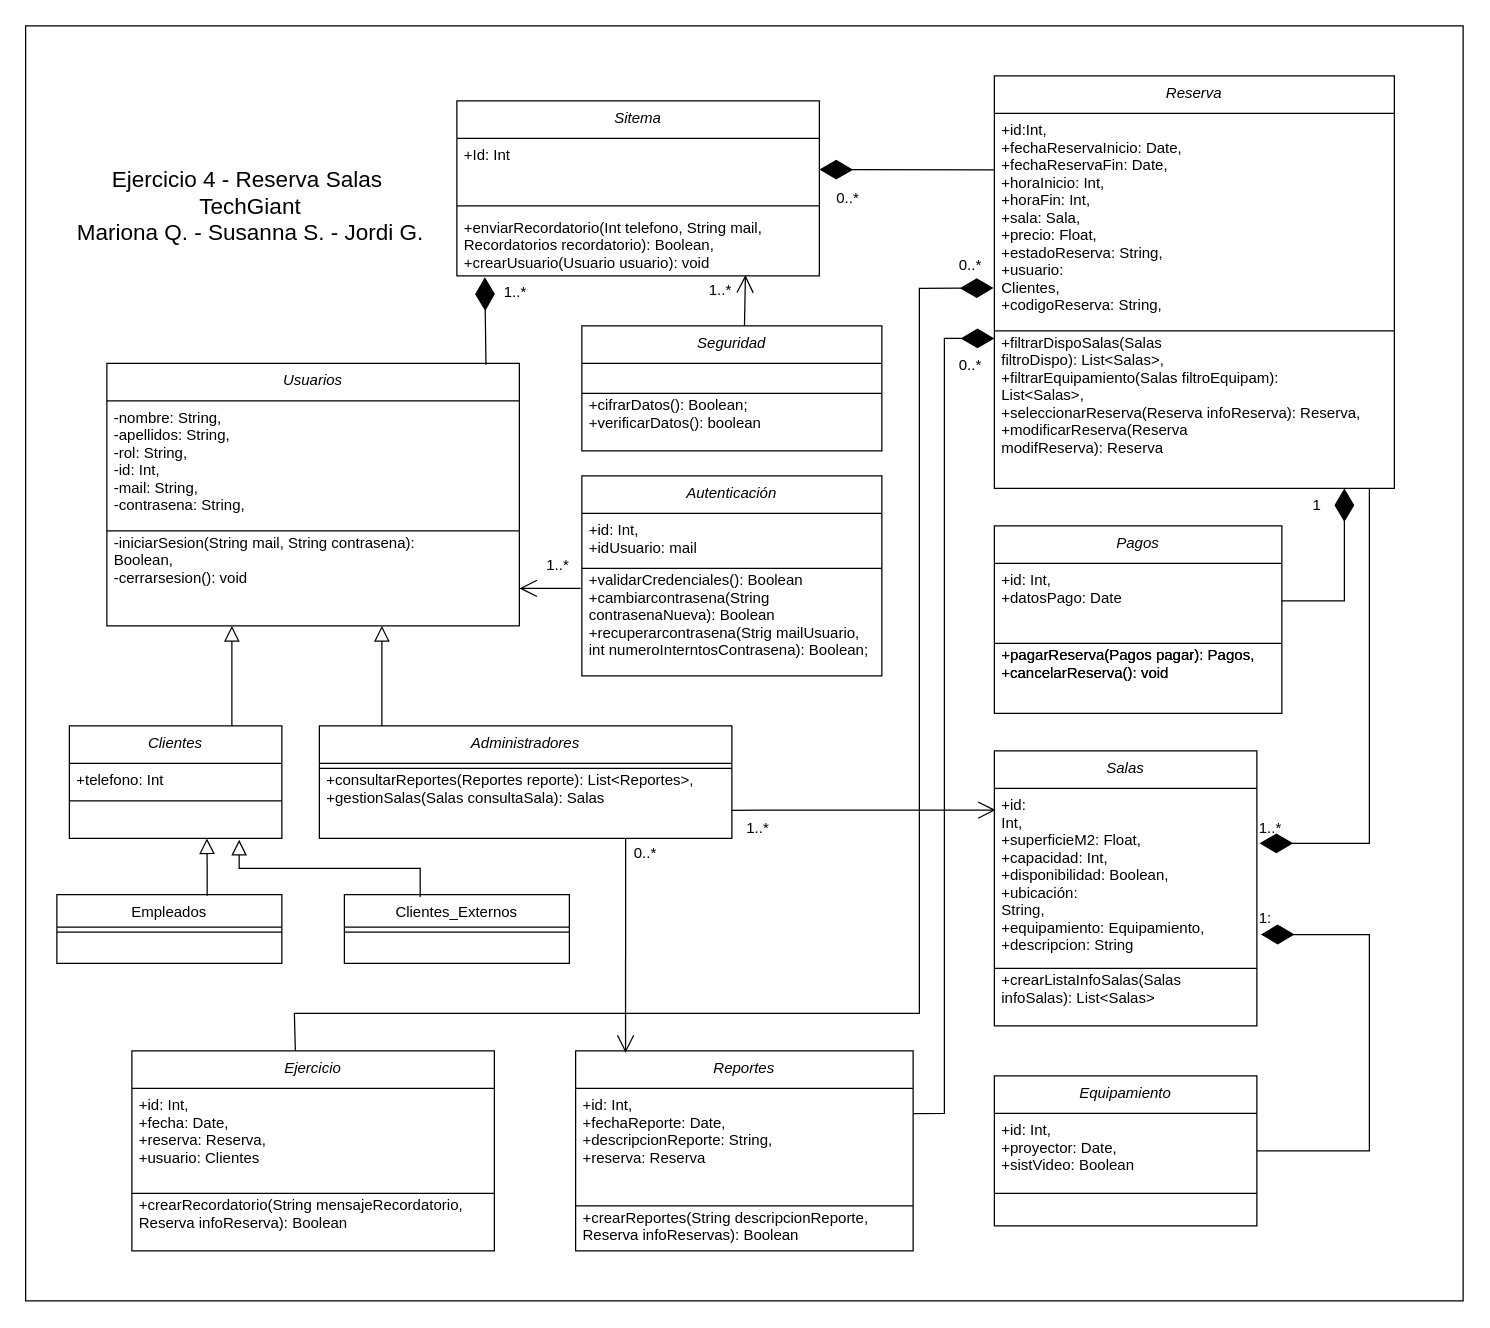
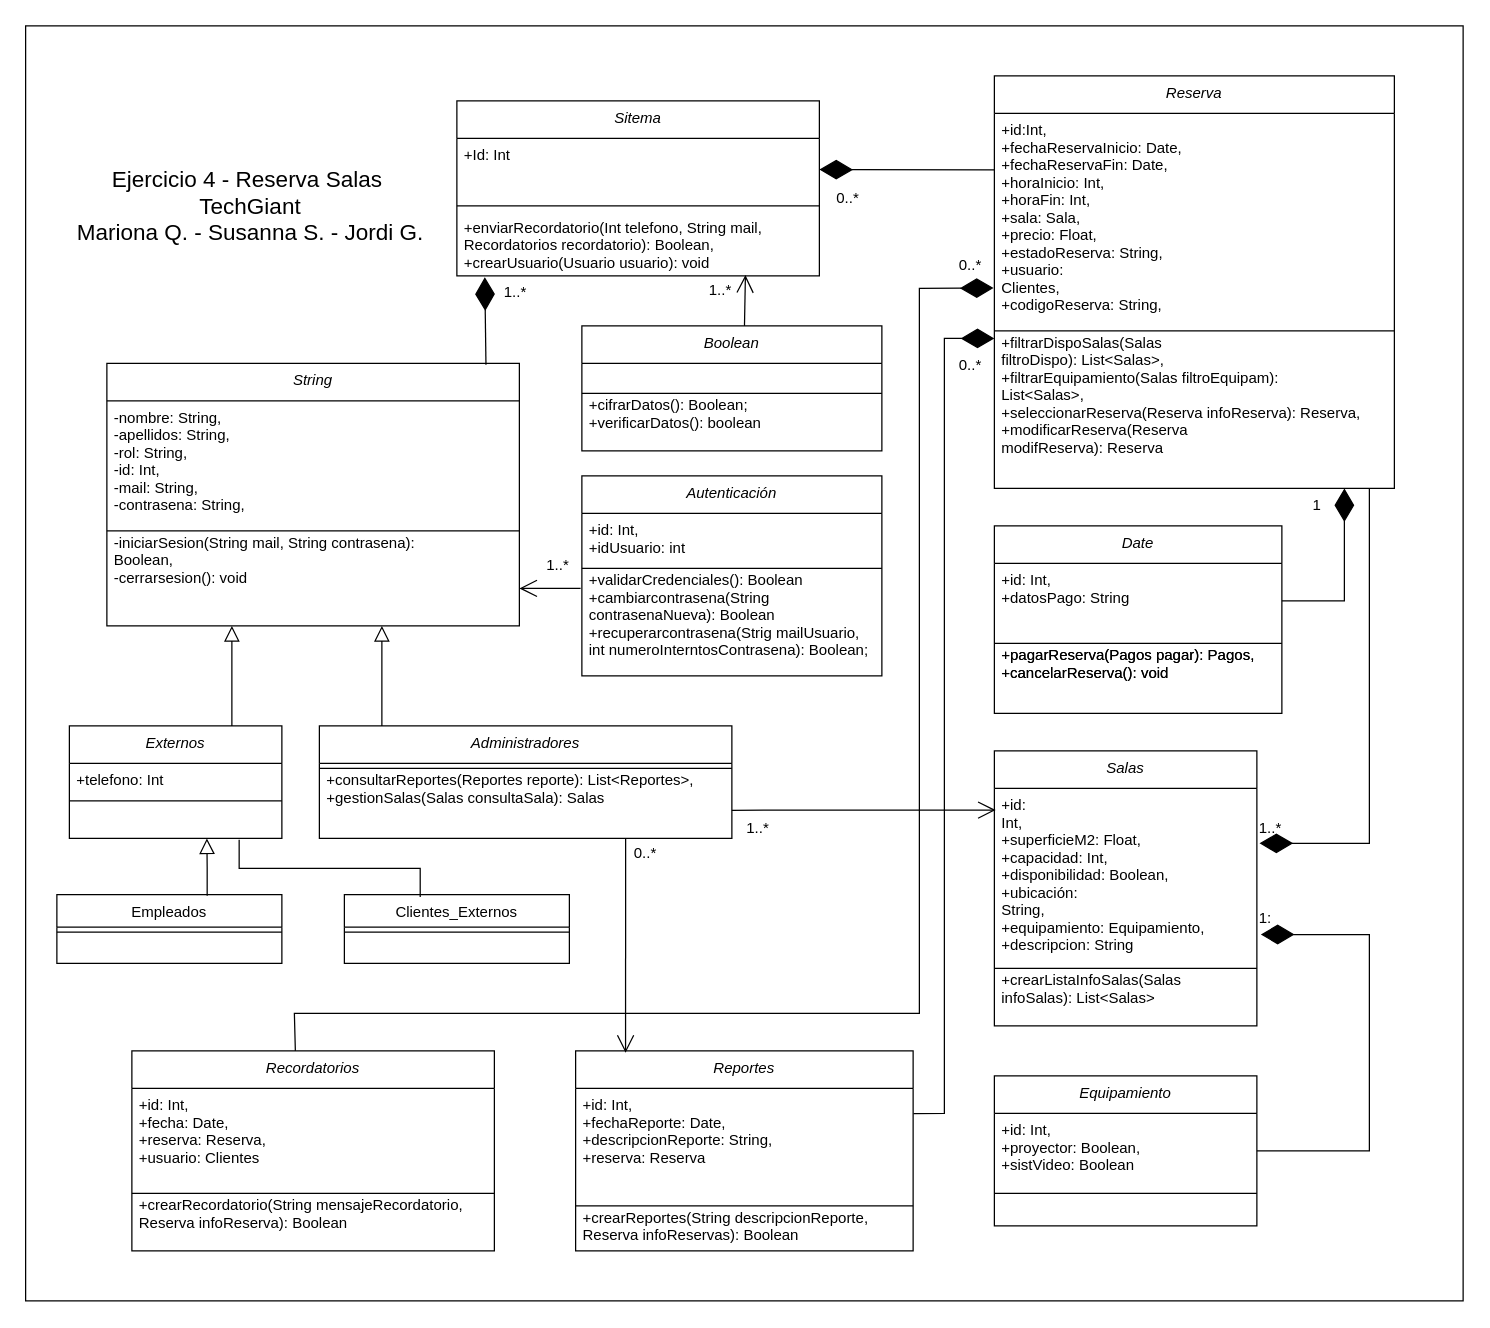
node "Seguridad": label "Seguridad" -> "Boolean"
node "Usuarios": label "Usuarios" -> "String"
node "+id: Int, +idUsuario: mail": label "+id: Int, +idUsuario: mail" -> "+id: Int, +idUsuario: int"
node "Pagos": label "Pagos" -> "Date"
node "+id: Int, +datosPago: Date": label "+id: Int, +datosPago: Date" -> "+id: Int, +datosPago: String"
node "Clientes": label "Clientes" -> "Externos"
edge "Clientes_Externos" -> "+telefono: Int": arrowhead block -> none
node "Ejercicio": label "Ejercicio" -> "Recordatorios"
node "+id: Int, +proyector: Date, +sistVideo: Boolean": label "+id: Int, +proyector: Date, +sistVideo: Boolean" -> "+id: Int, +proyector: Boolean, +sistVideo: Boolean"
